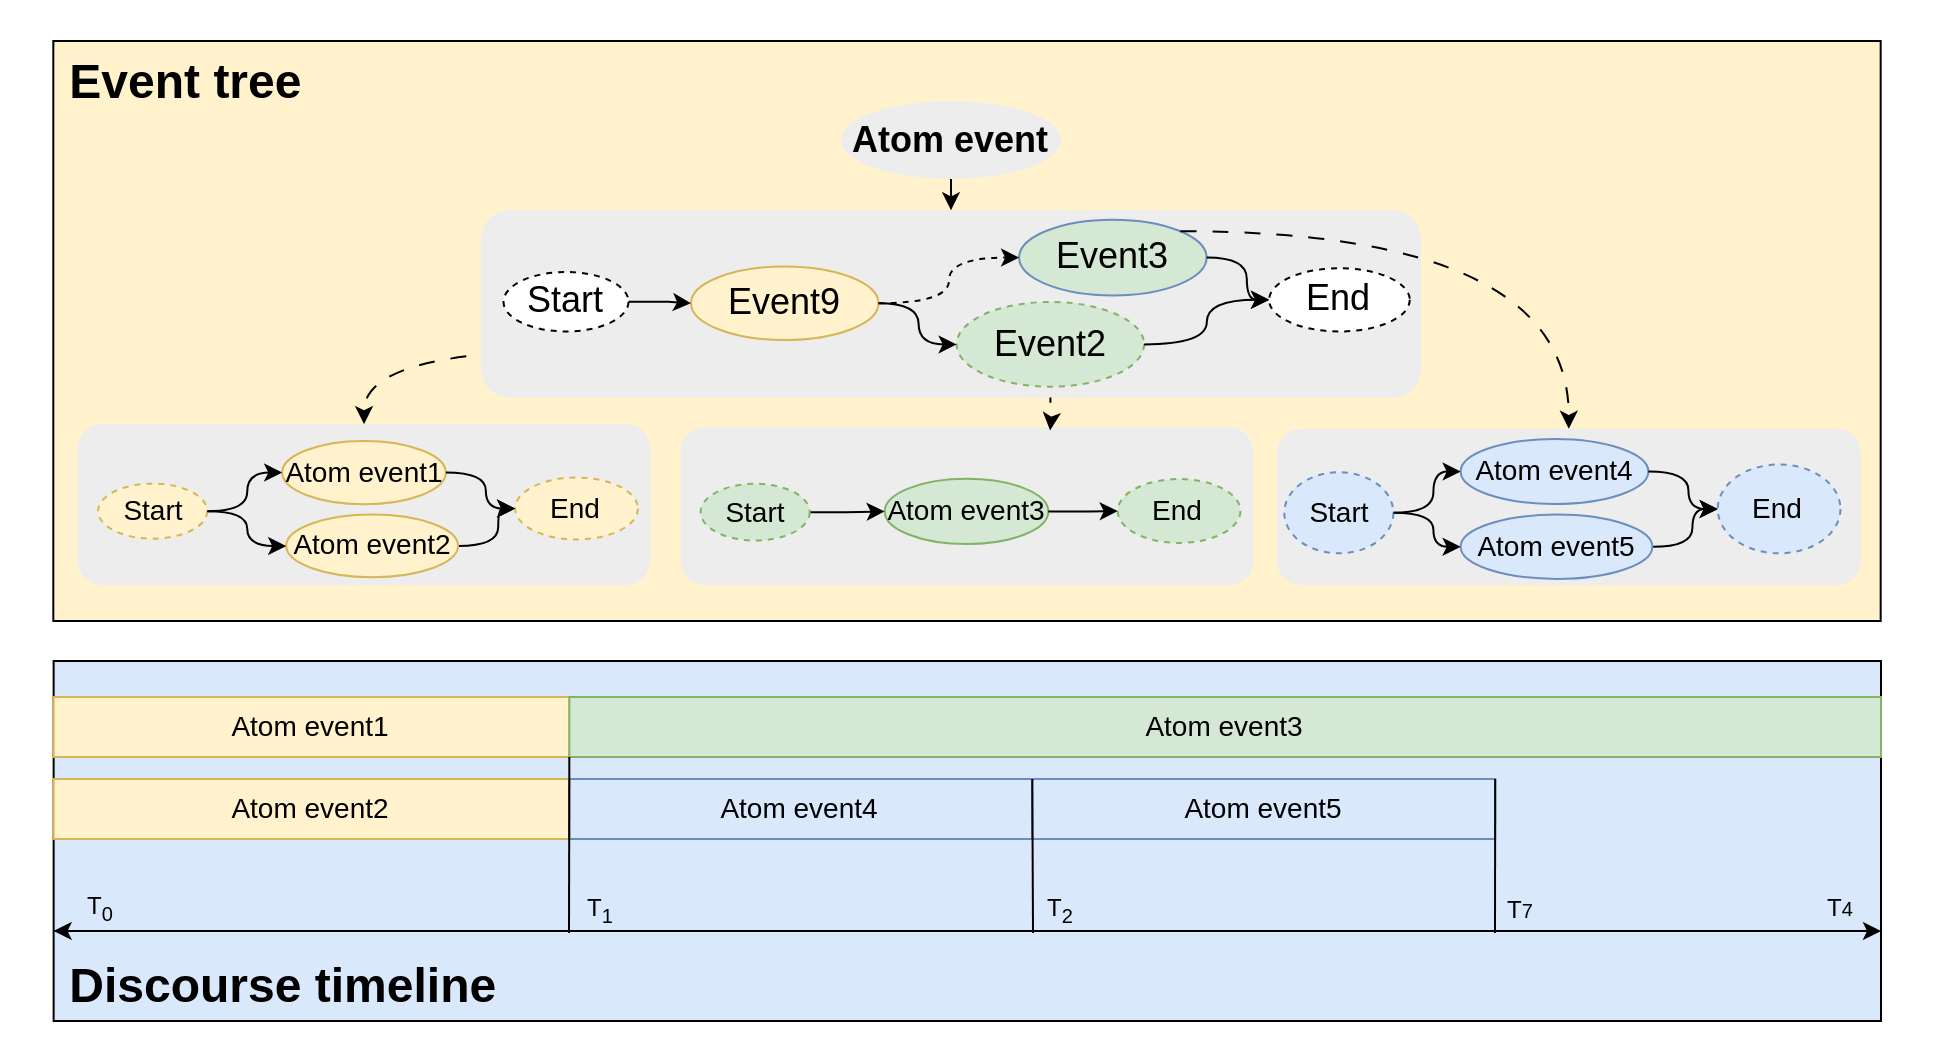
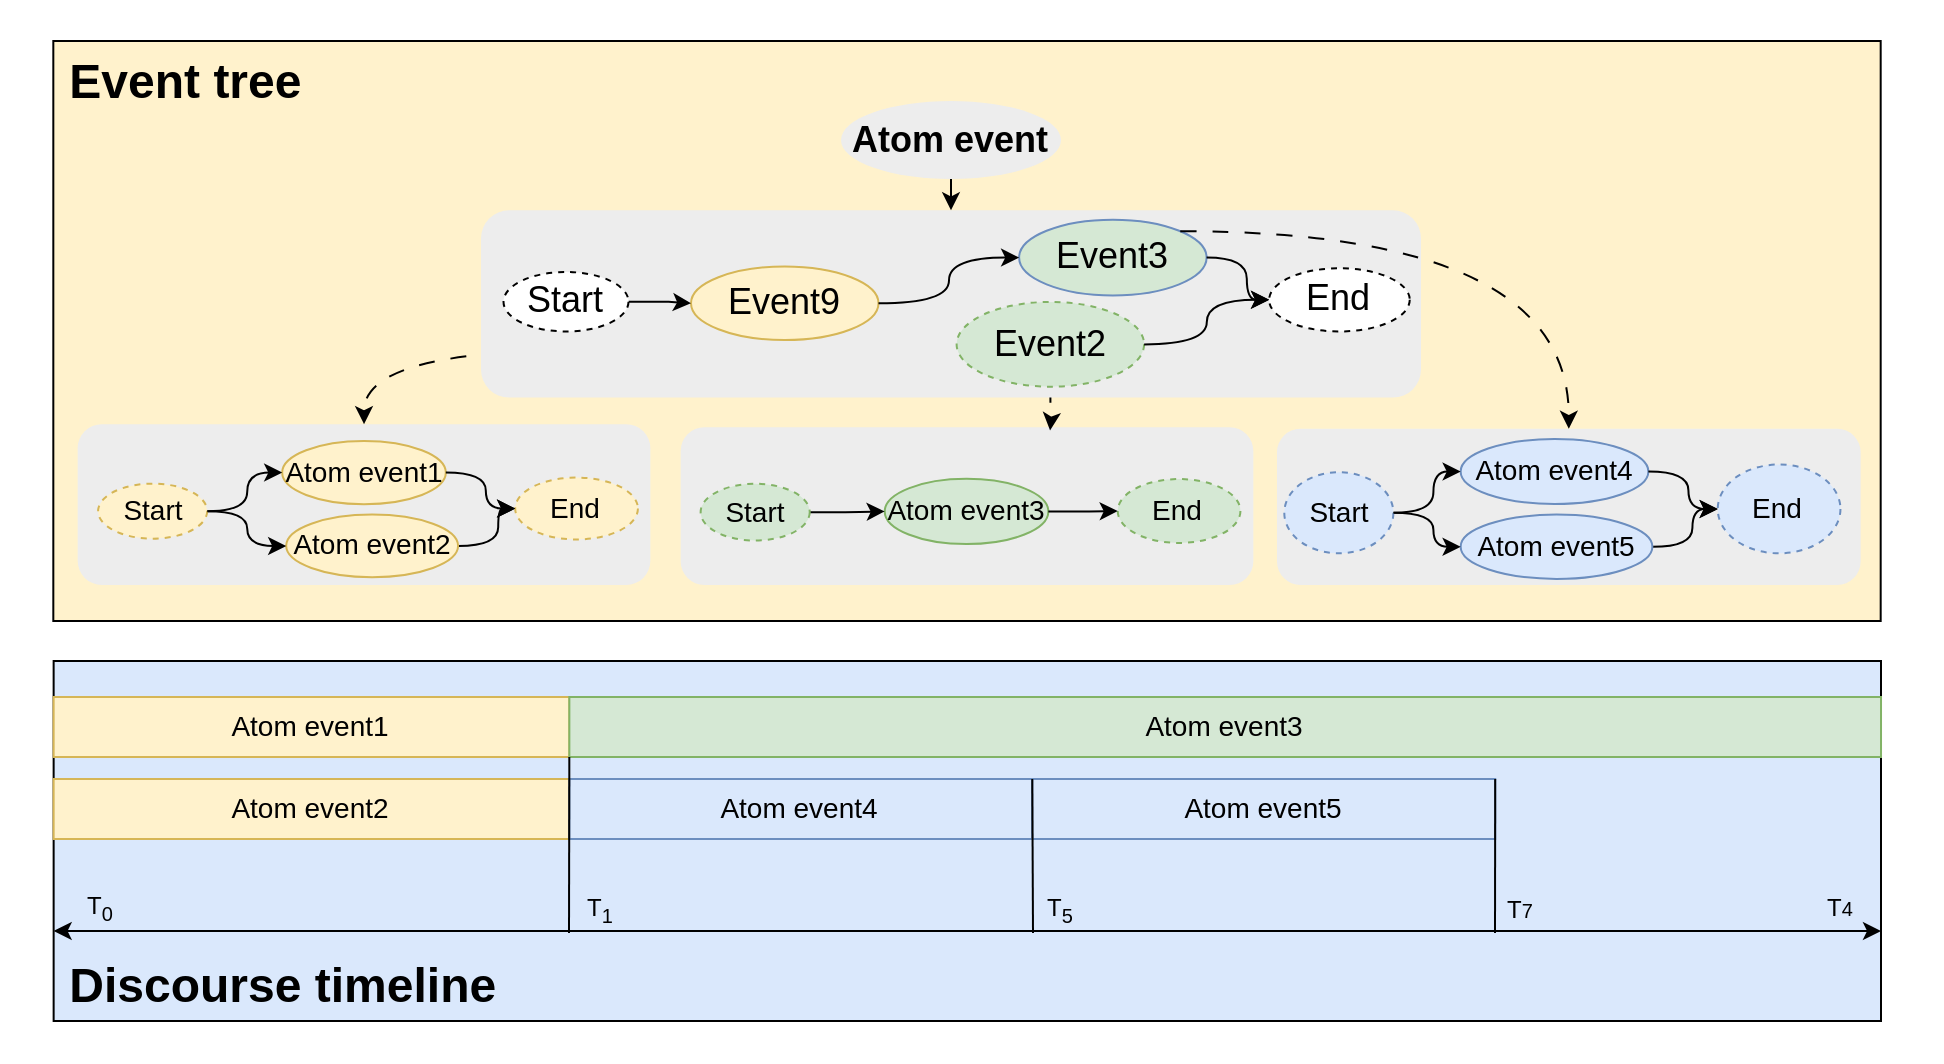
edge "Event9" -> "Event3": style dashed -> solid
edge "Event9" -> "Event2": removed
node "T2": label "T2" -> "T5"
